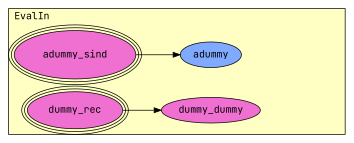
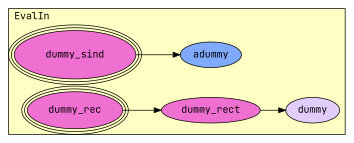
node "adummy_sind": label "adummy_sind" -> "dummy_sind"
node "dummy_dummy": label "dummy_dummy" -> "dummy_rect"
node "dummy": added
